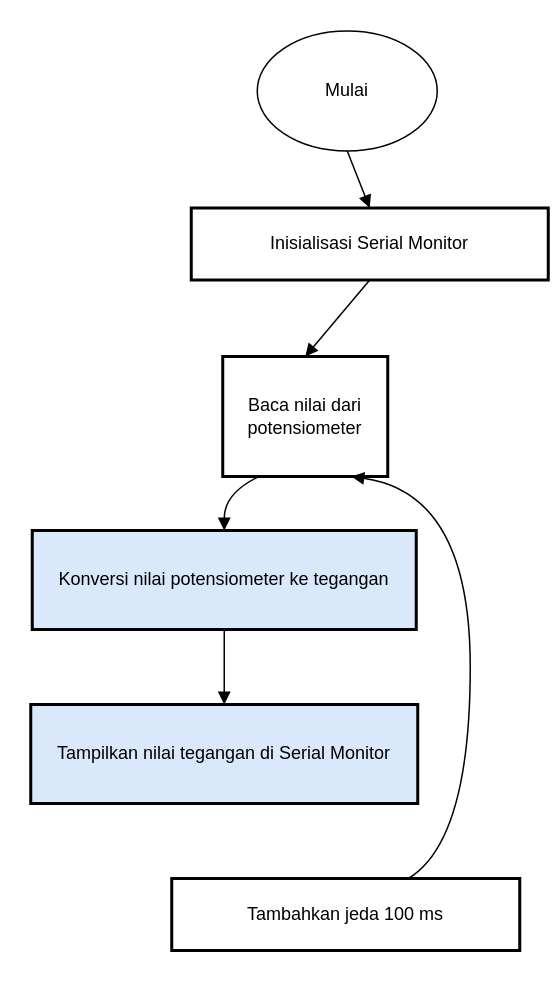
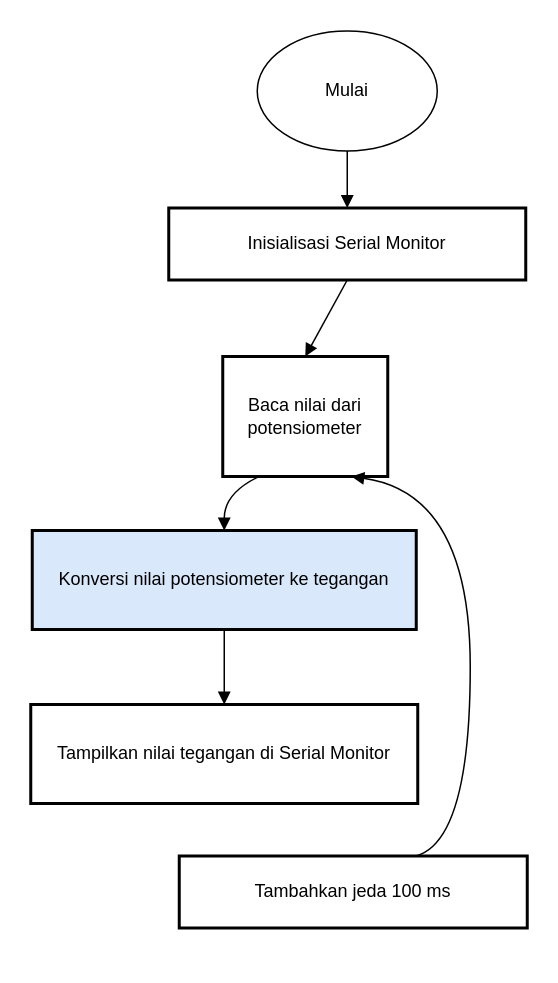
node "Inisialisasi Serial Monitor": moved (370, 244) -> (347, 244)
node "Tampilkan nilai tegangan di Serial Monitor": fillcolor #dae8fc -> #ffffff
node "Tambahkan jeda 100 ms": moved (346, 914) -> (353, 892)
